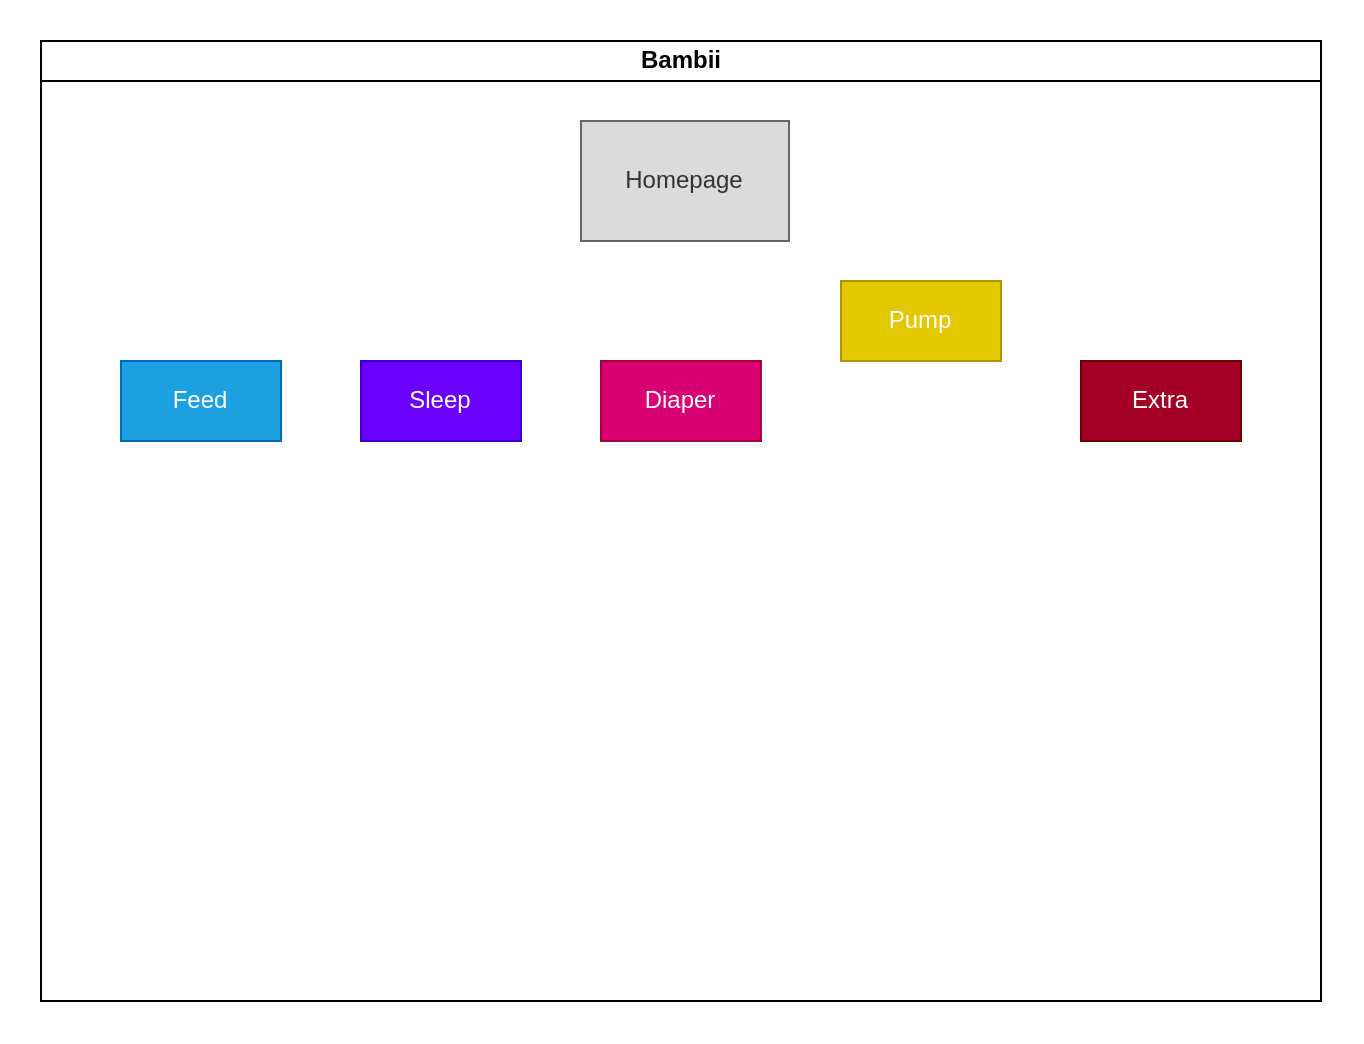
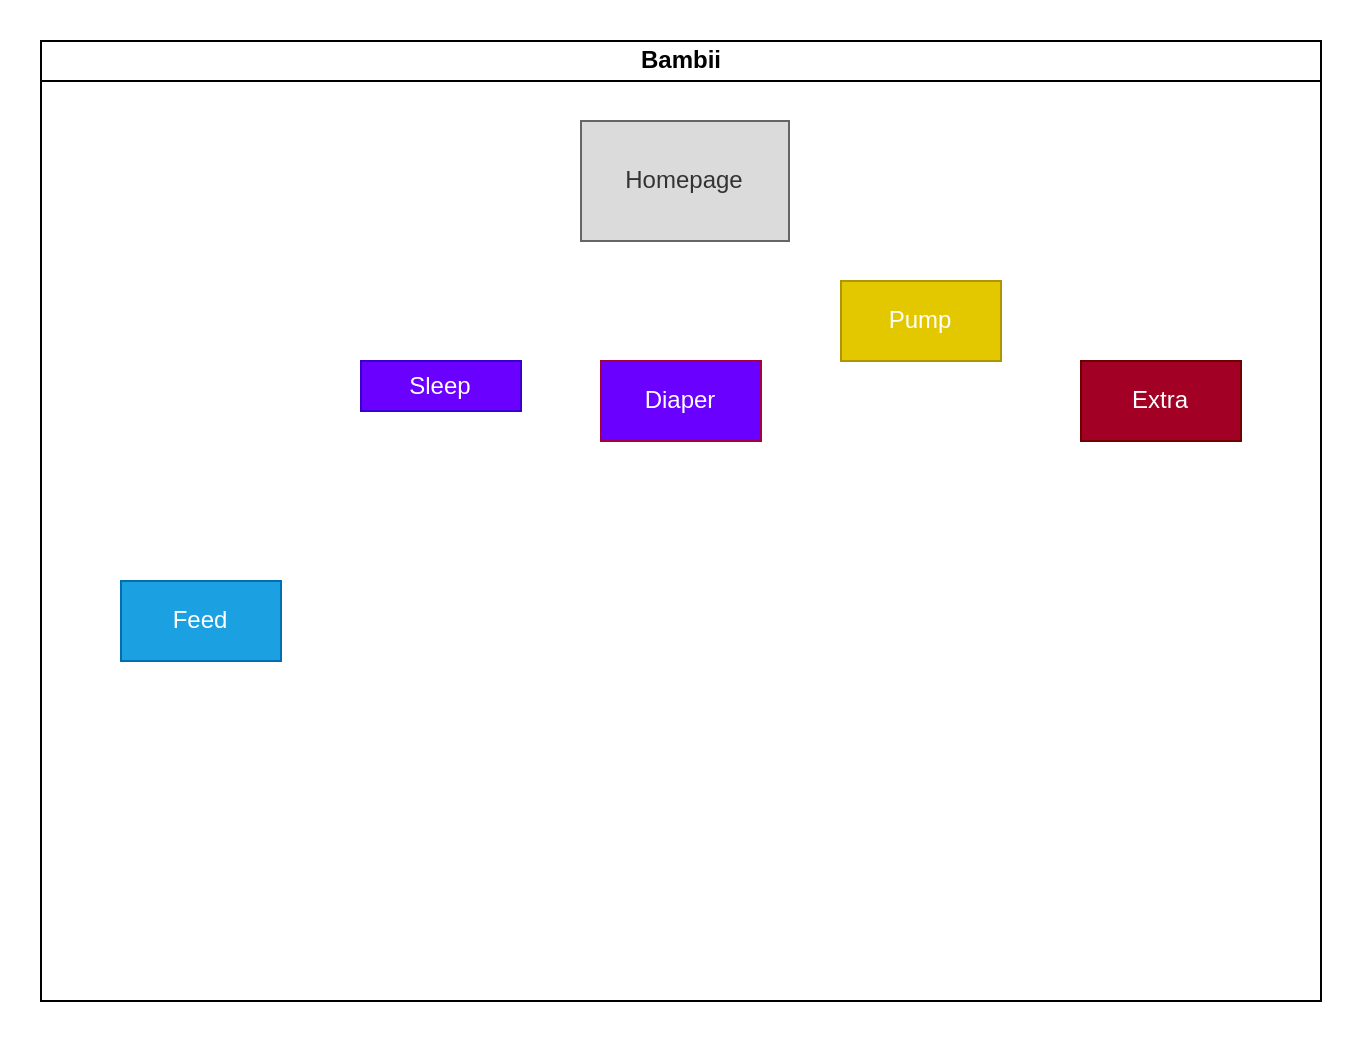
node "Feed": moved (201, 401) -> (201, 621)
node "Sleep": size 160x80 -> 160x50
node "Diaper": fillcolor #d80073 -> #6a00ff
